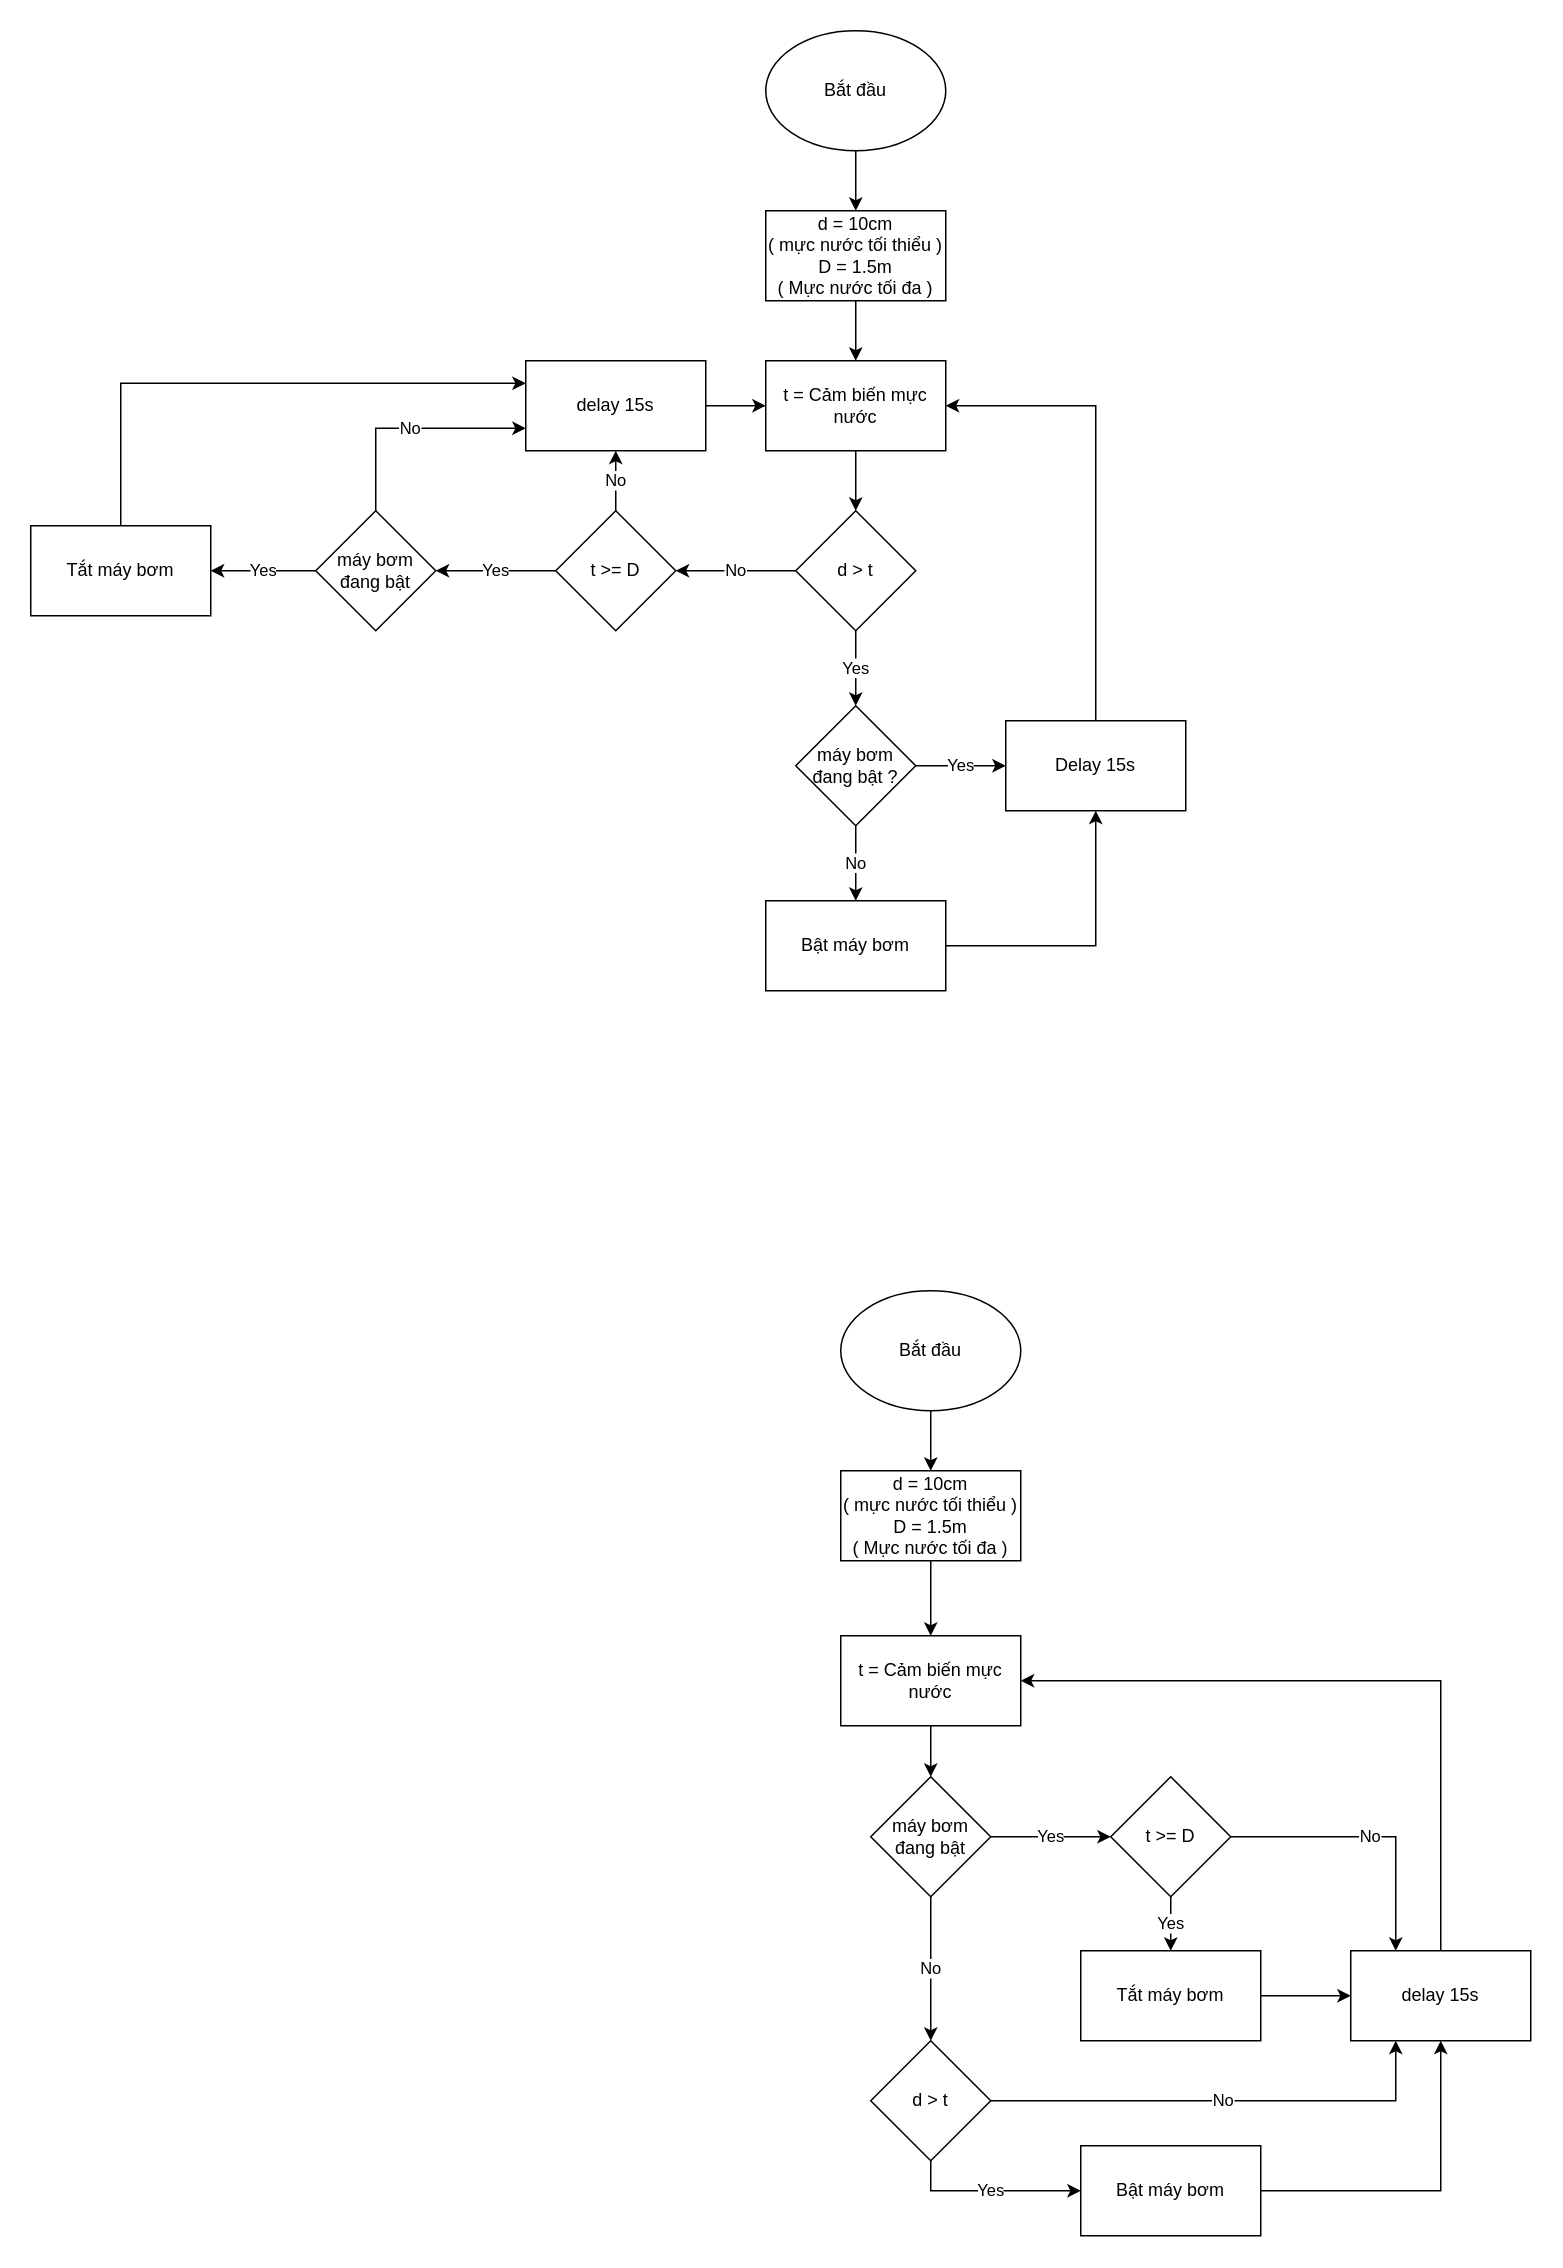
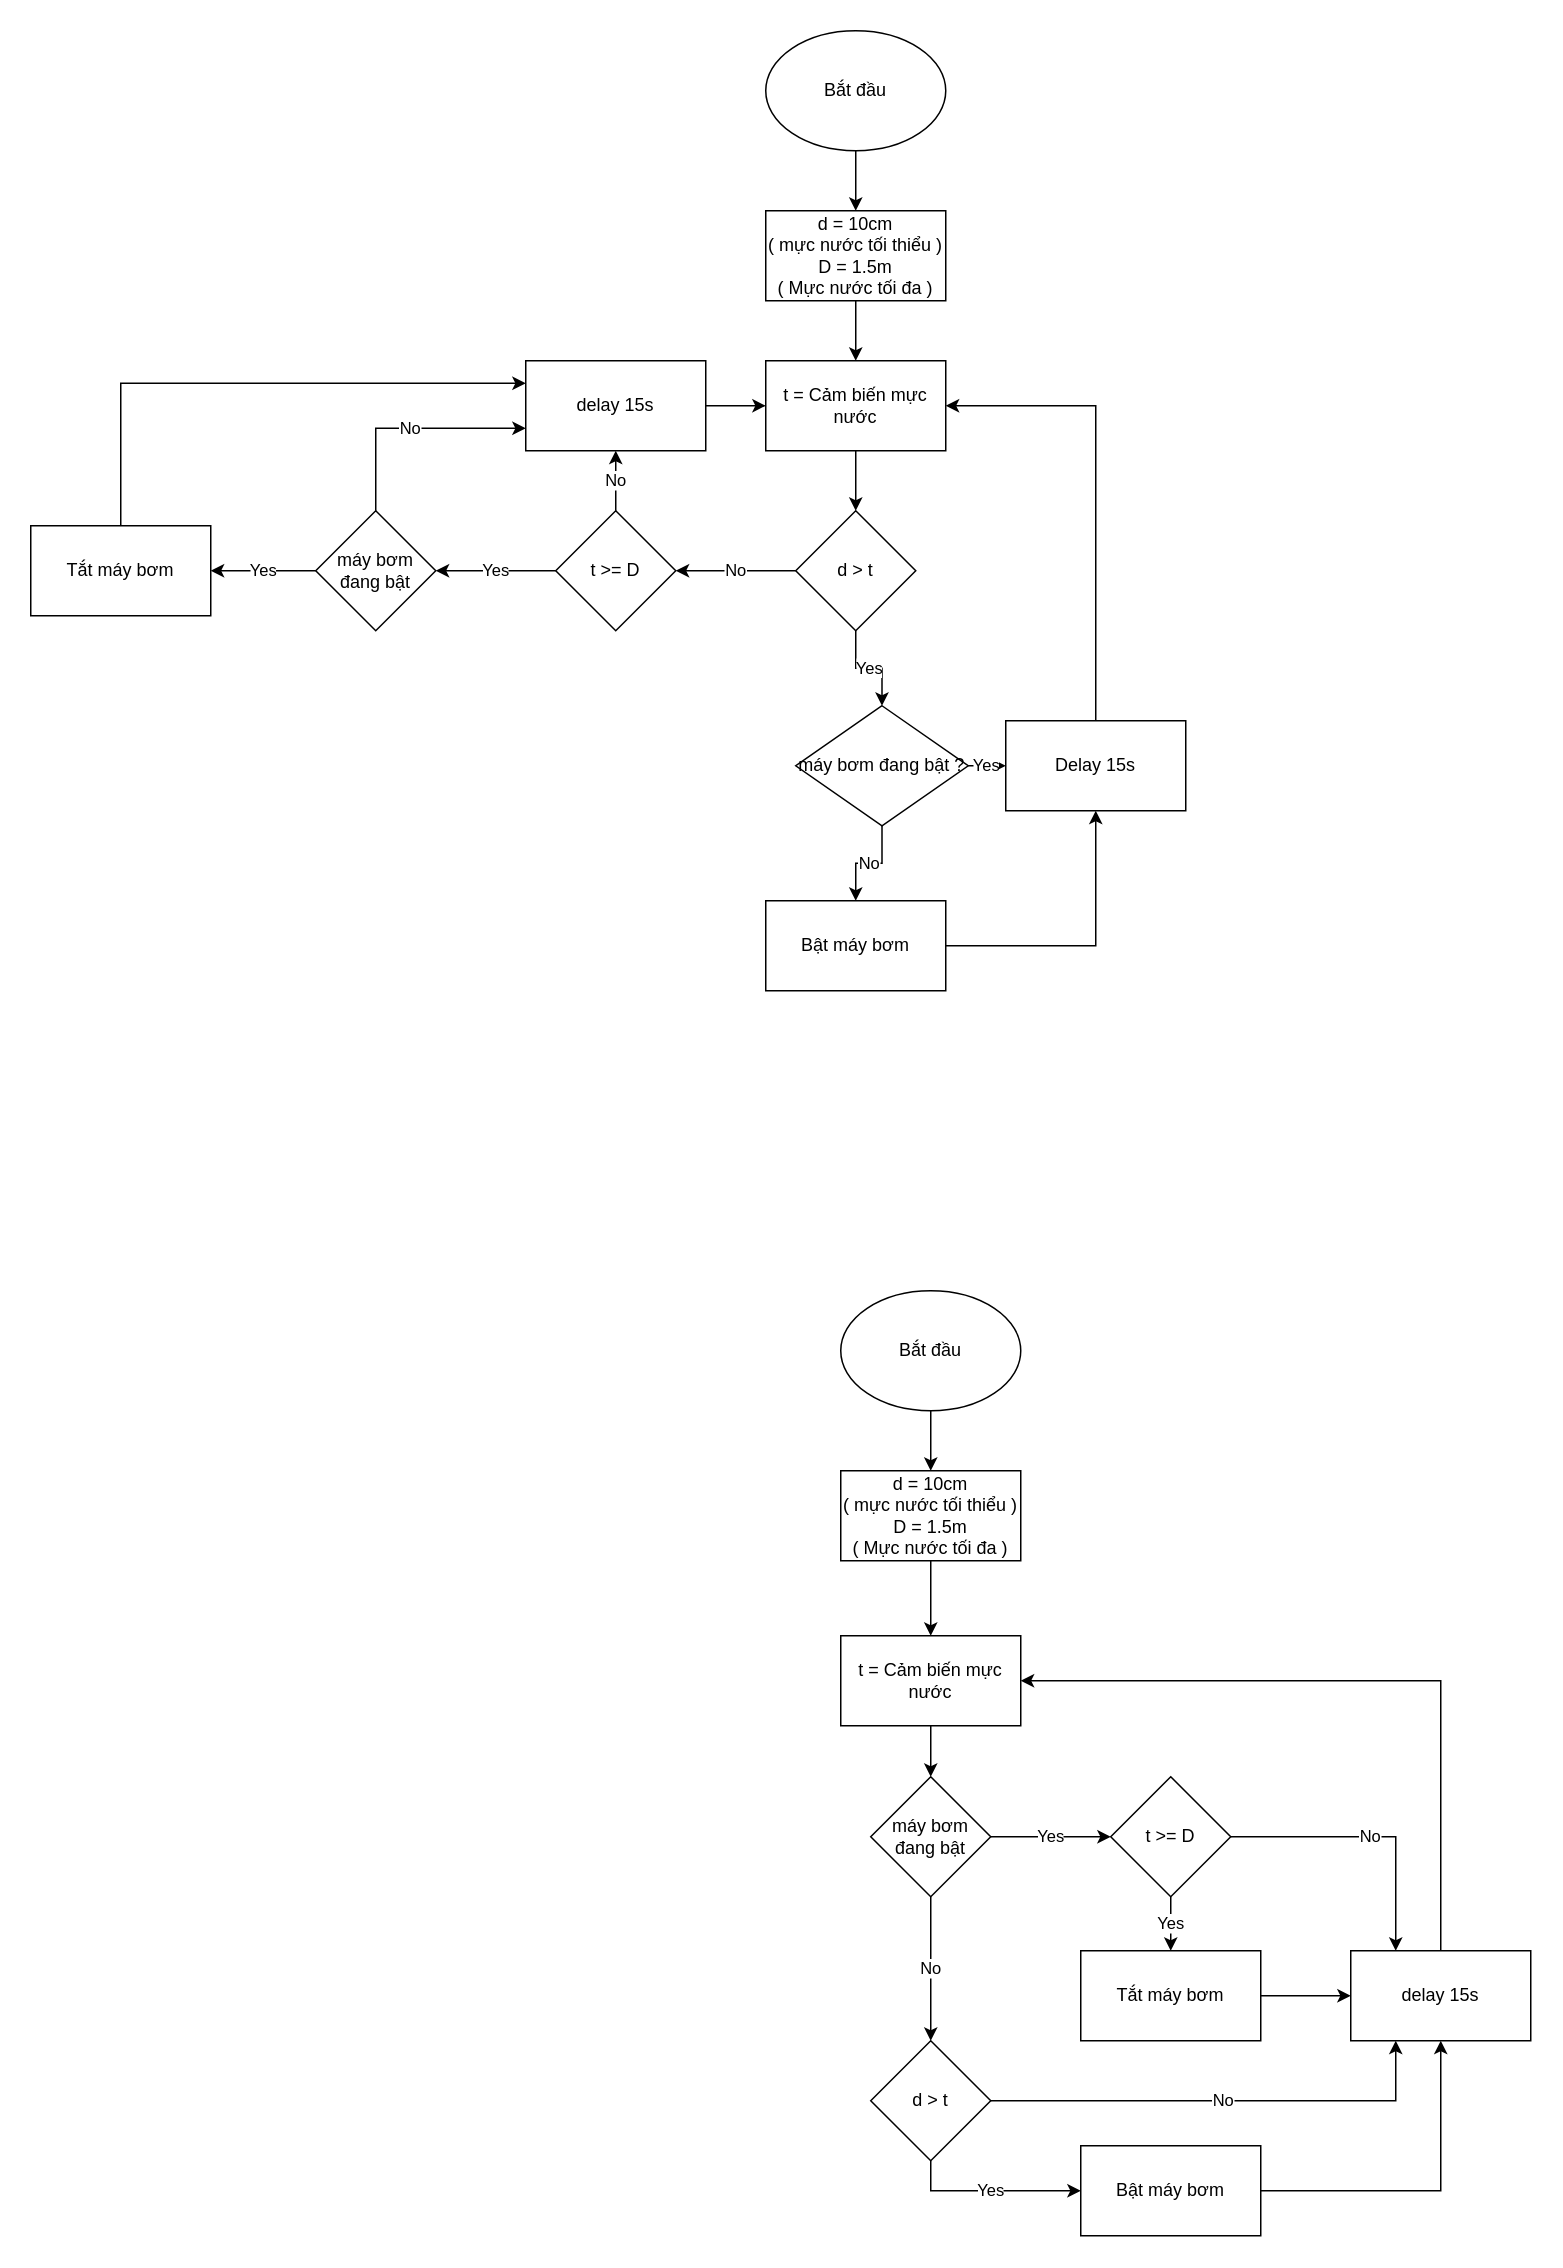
node "máy bơm đang bật ?": size 120x120 -> 173x120
